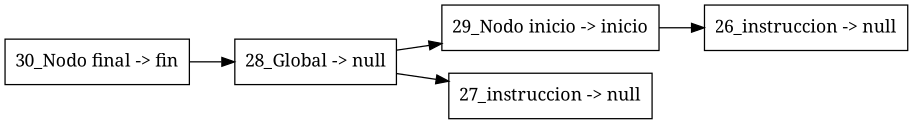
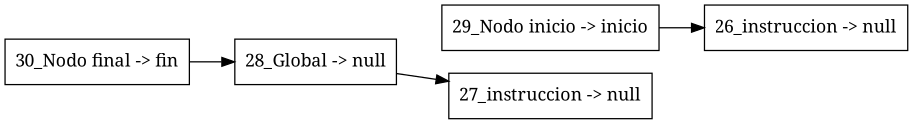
edge "28_Global -> null" -> "29_Nodo inicio -> inicio": removed
